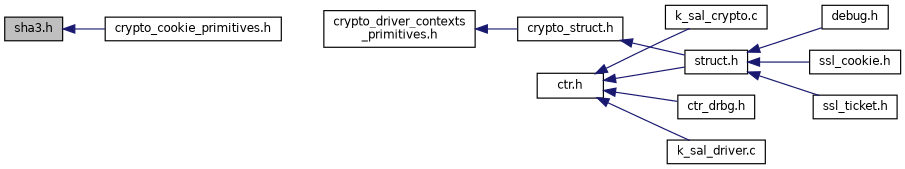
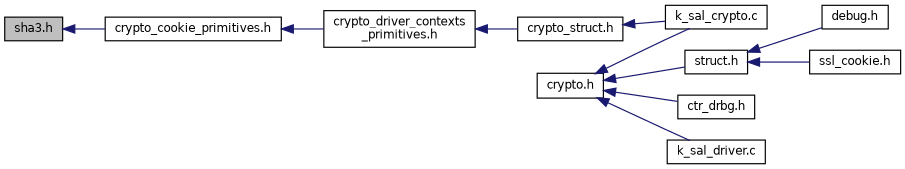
edge "crypto_driver_contexts _primitives.h" -> "crypto_cookie_primitives.h": added
edge "struct.h" -> "crypto_struct.h": now "k_sal_crypto.c" -> "crypto_struct.h"
node "ctr.h": label "ctr.h" -> "crypto.h"
node "ssl_ticket.h": removed
